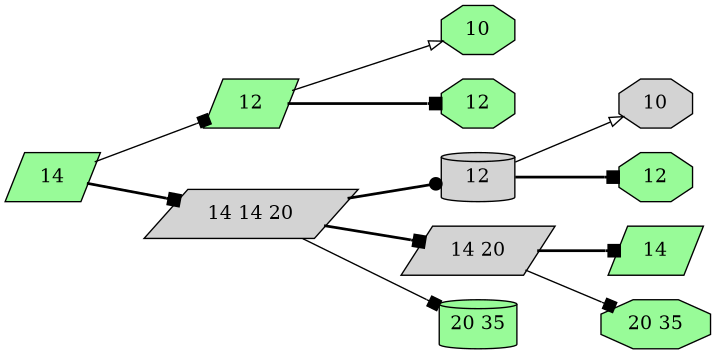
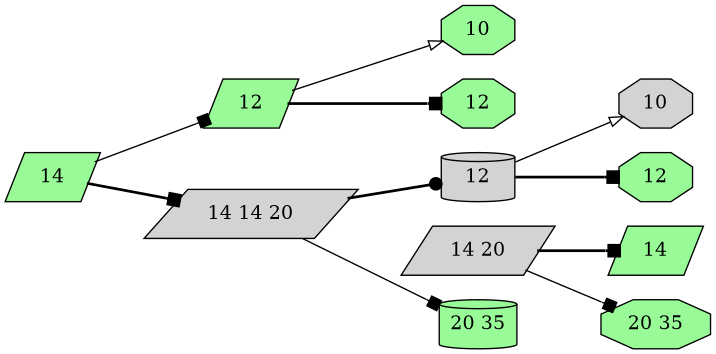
edge "14 14 20" -> "14 20": removed
